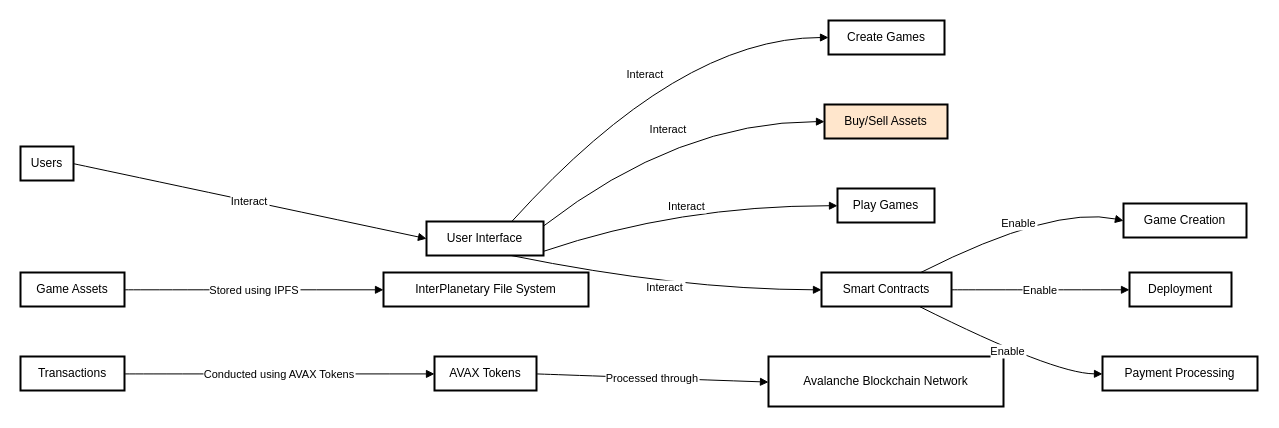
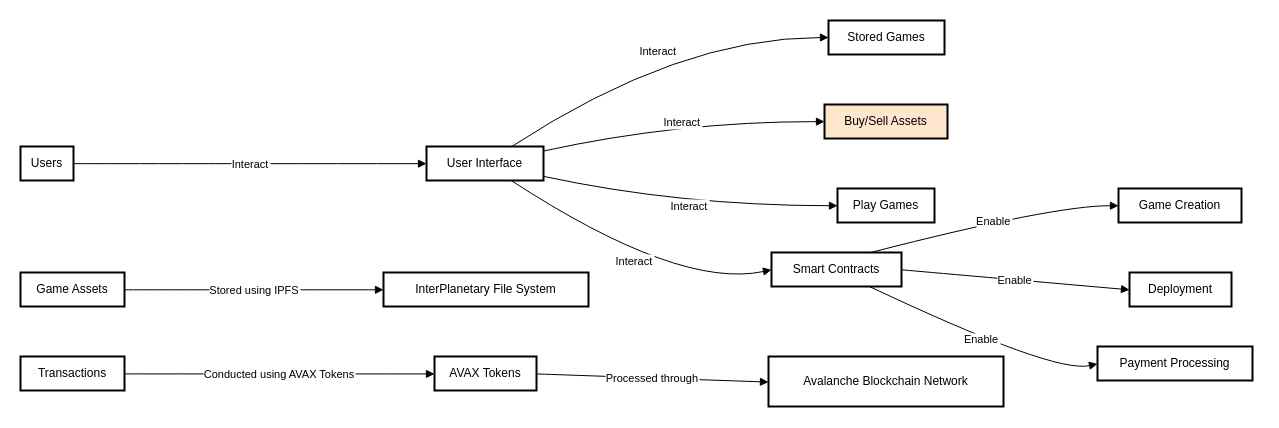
node "Create Games": label "Create Games" -> "Stored Games"
node "Game Creation": moved (1185, 221) -> (1180, 206)
node "User Interface": moved (485, 239) -> (485, 164)
node "Smart Contracts": moved (887, 290) -> (837, 270)
node "Payment Processing": moved (1180, 374) -> (1175, 364)
